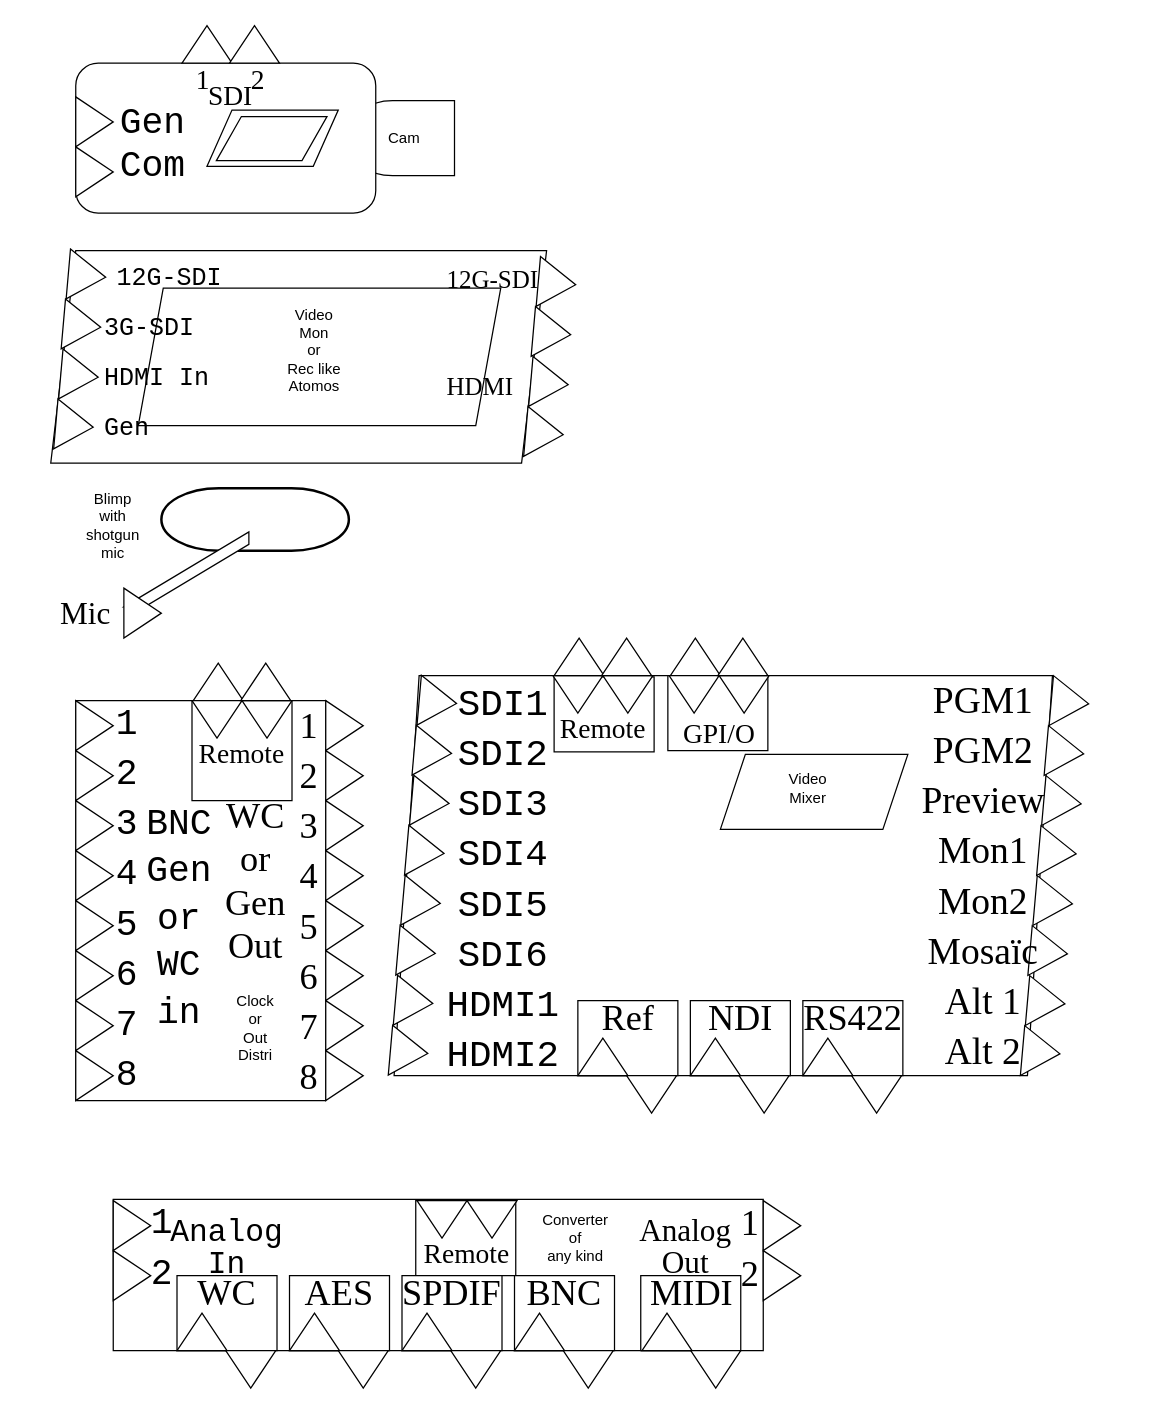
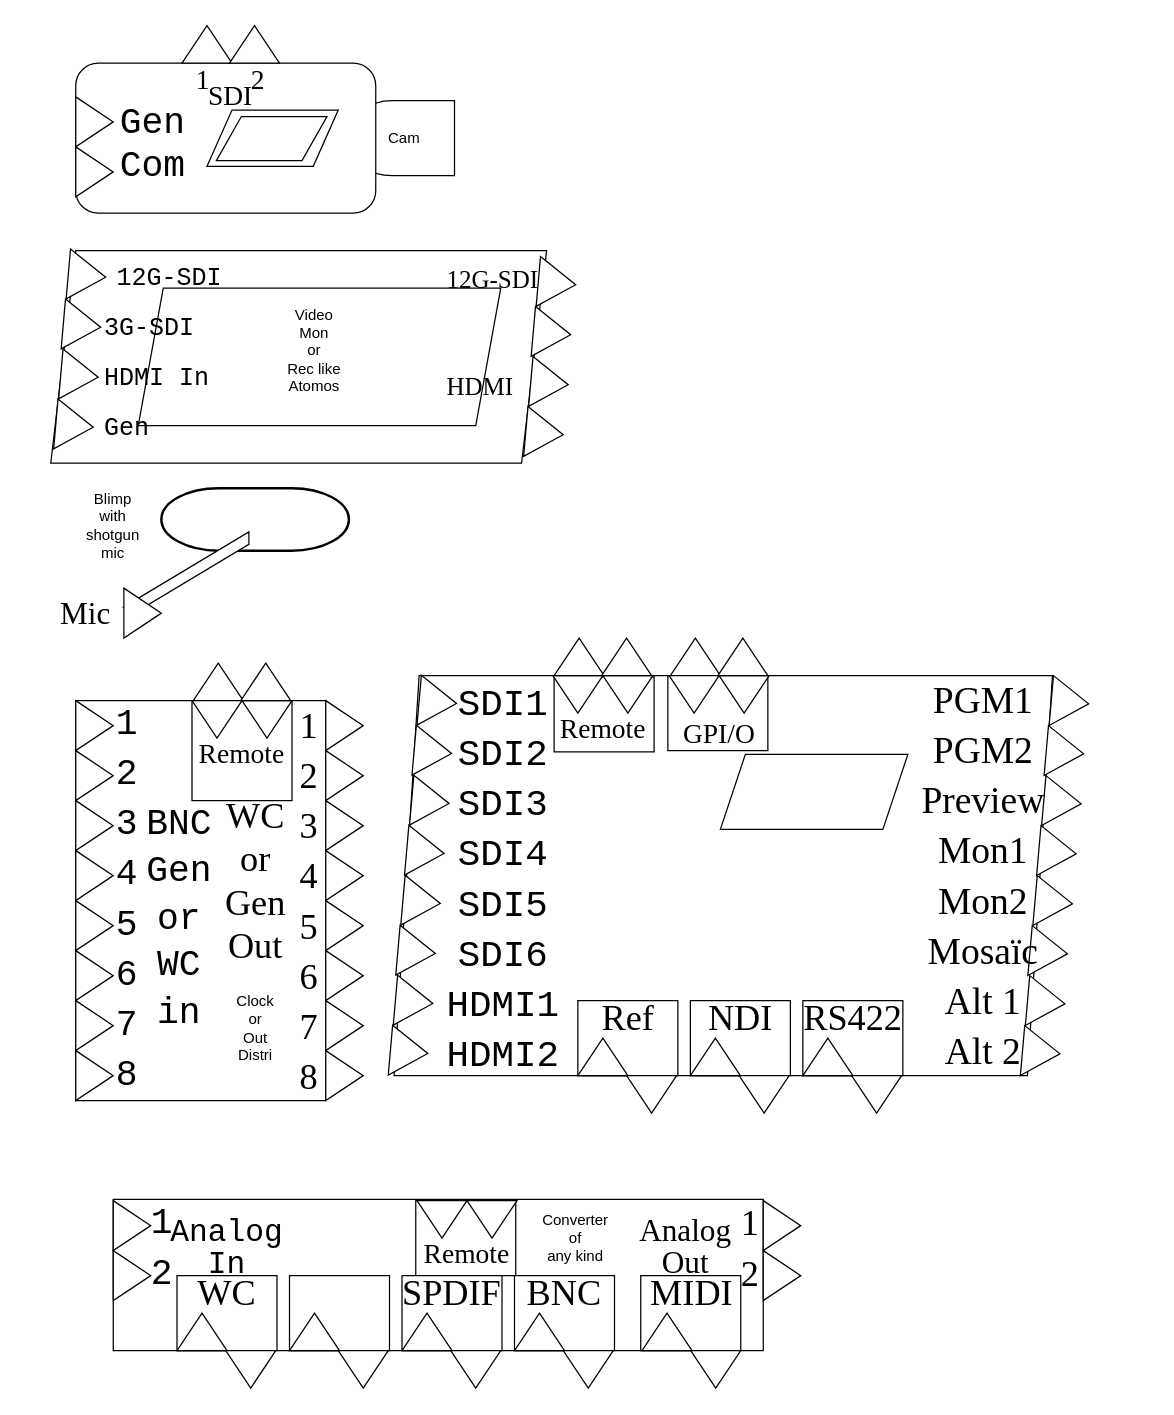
node "Video Mixer": removed
node "AES": removed
